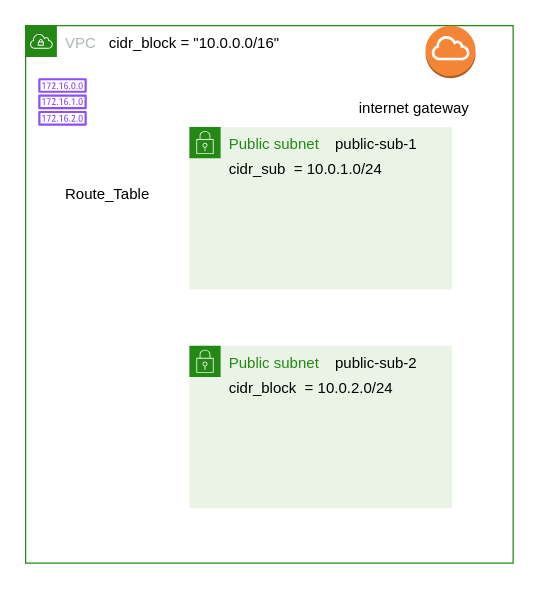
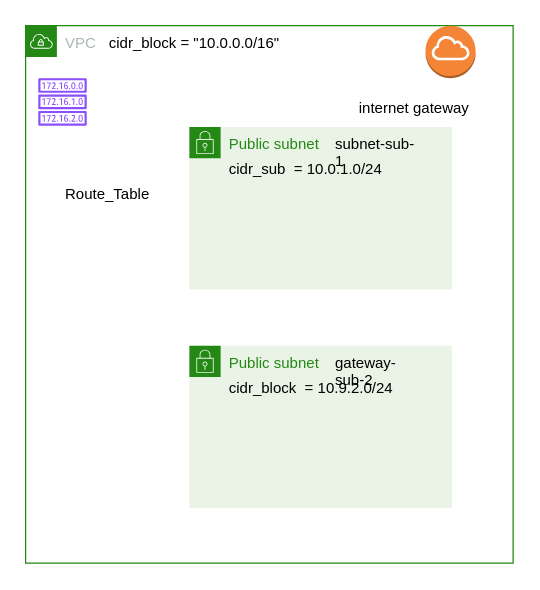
node "public-sub-1": label "public-sub-1" -> "subnet-sub-1"
node "public-sub-2": label "public-sub-2" -> "gateway-sub-2"
node "cidr_block = 10.0.2.0/24": label "cidr_block = 10.0.2.0/24" -> "cidr_block = 10.9.2.0/24"
